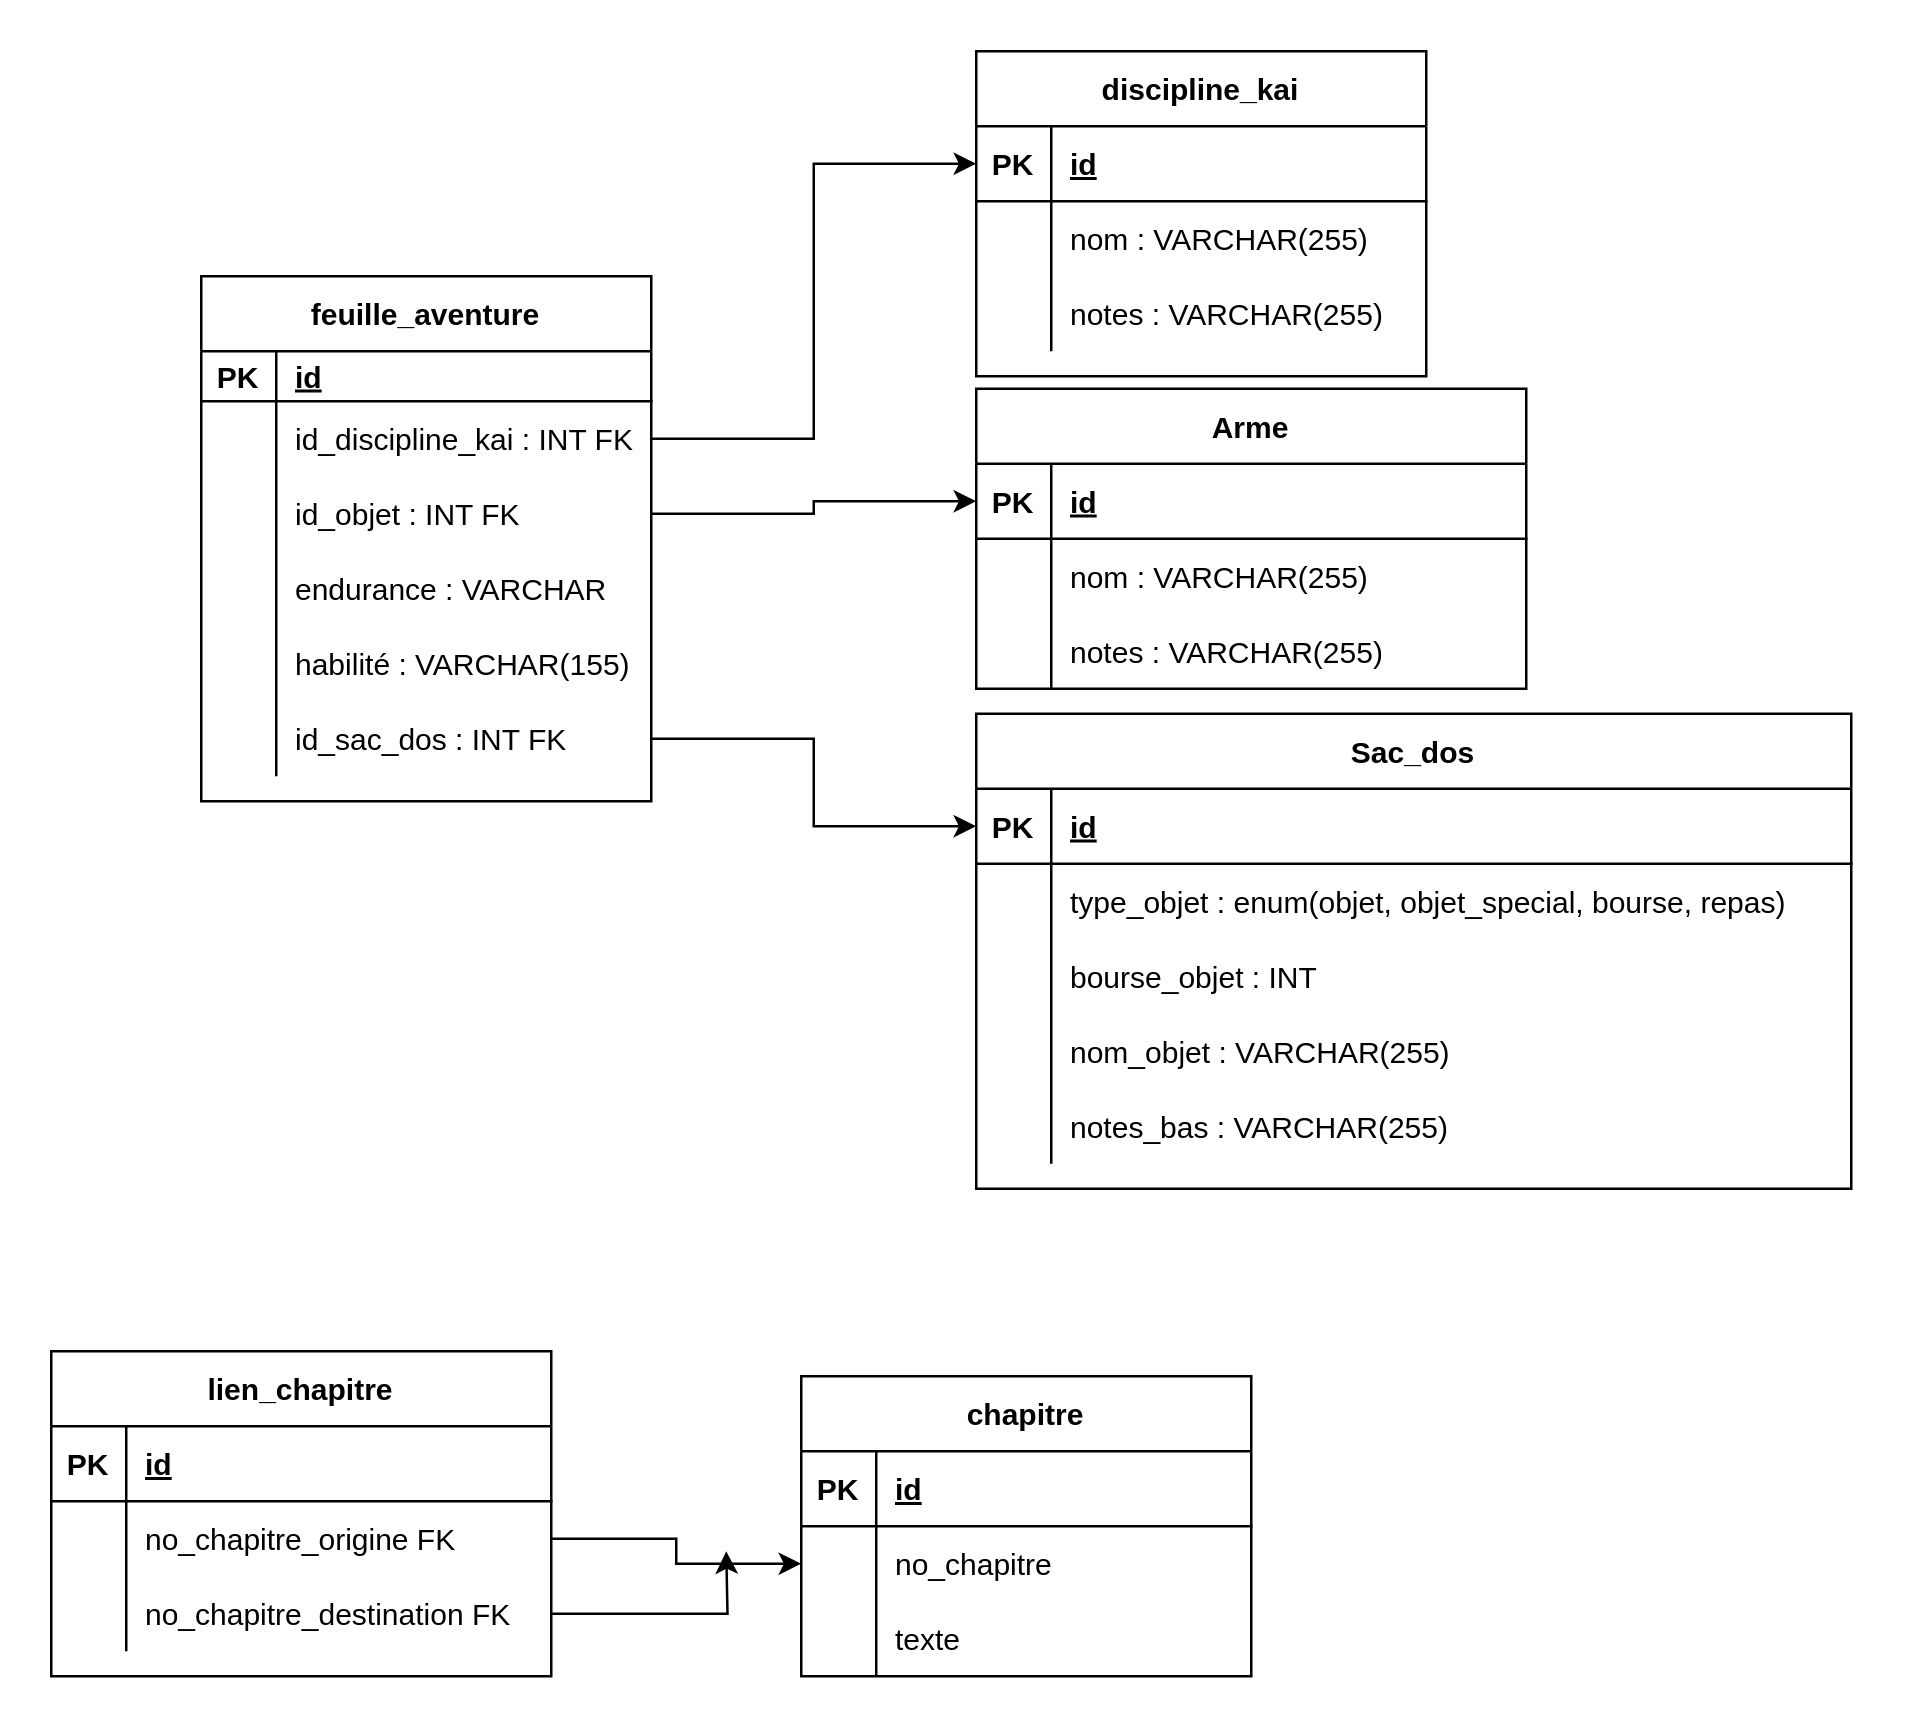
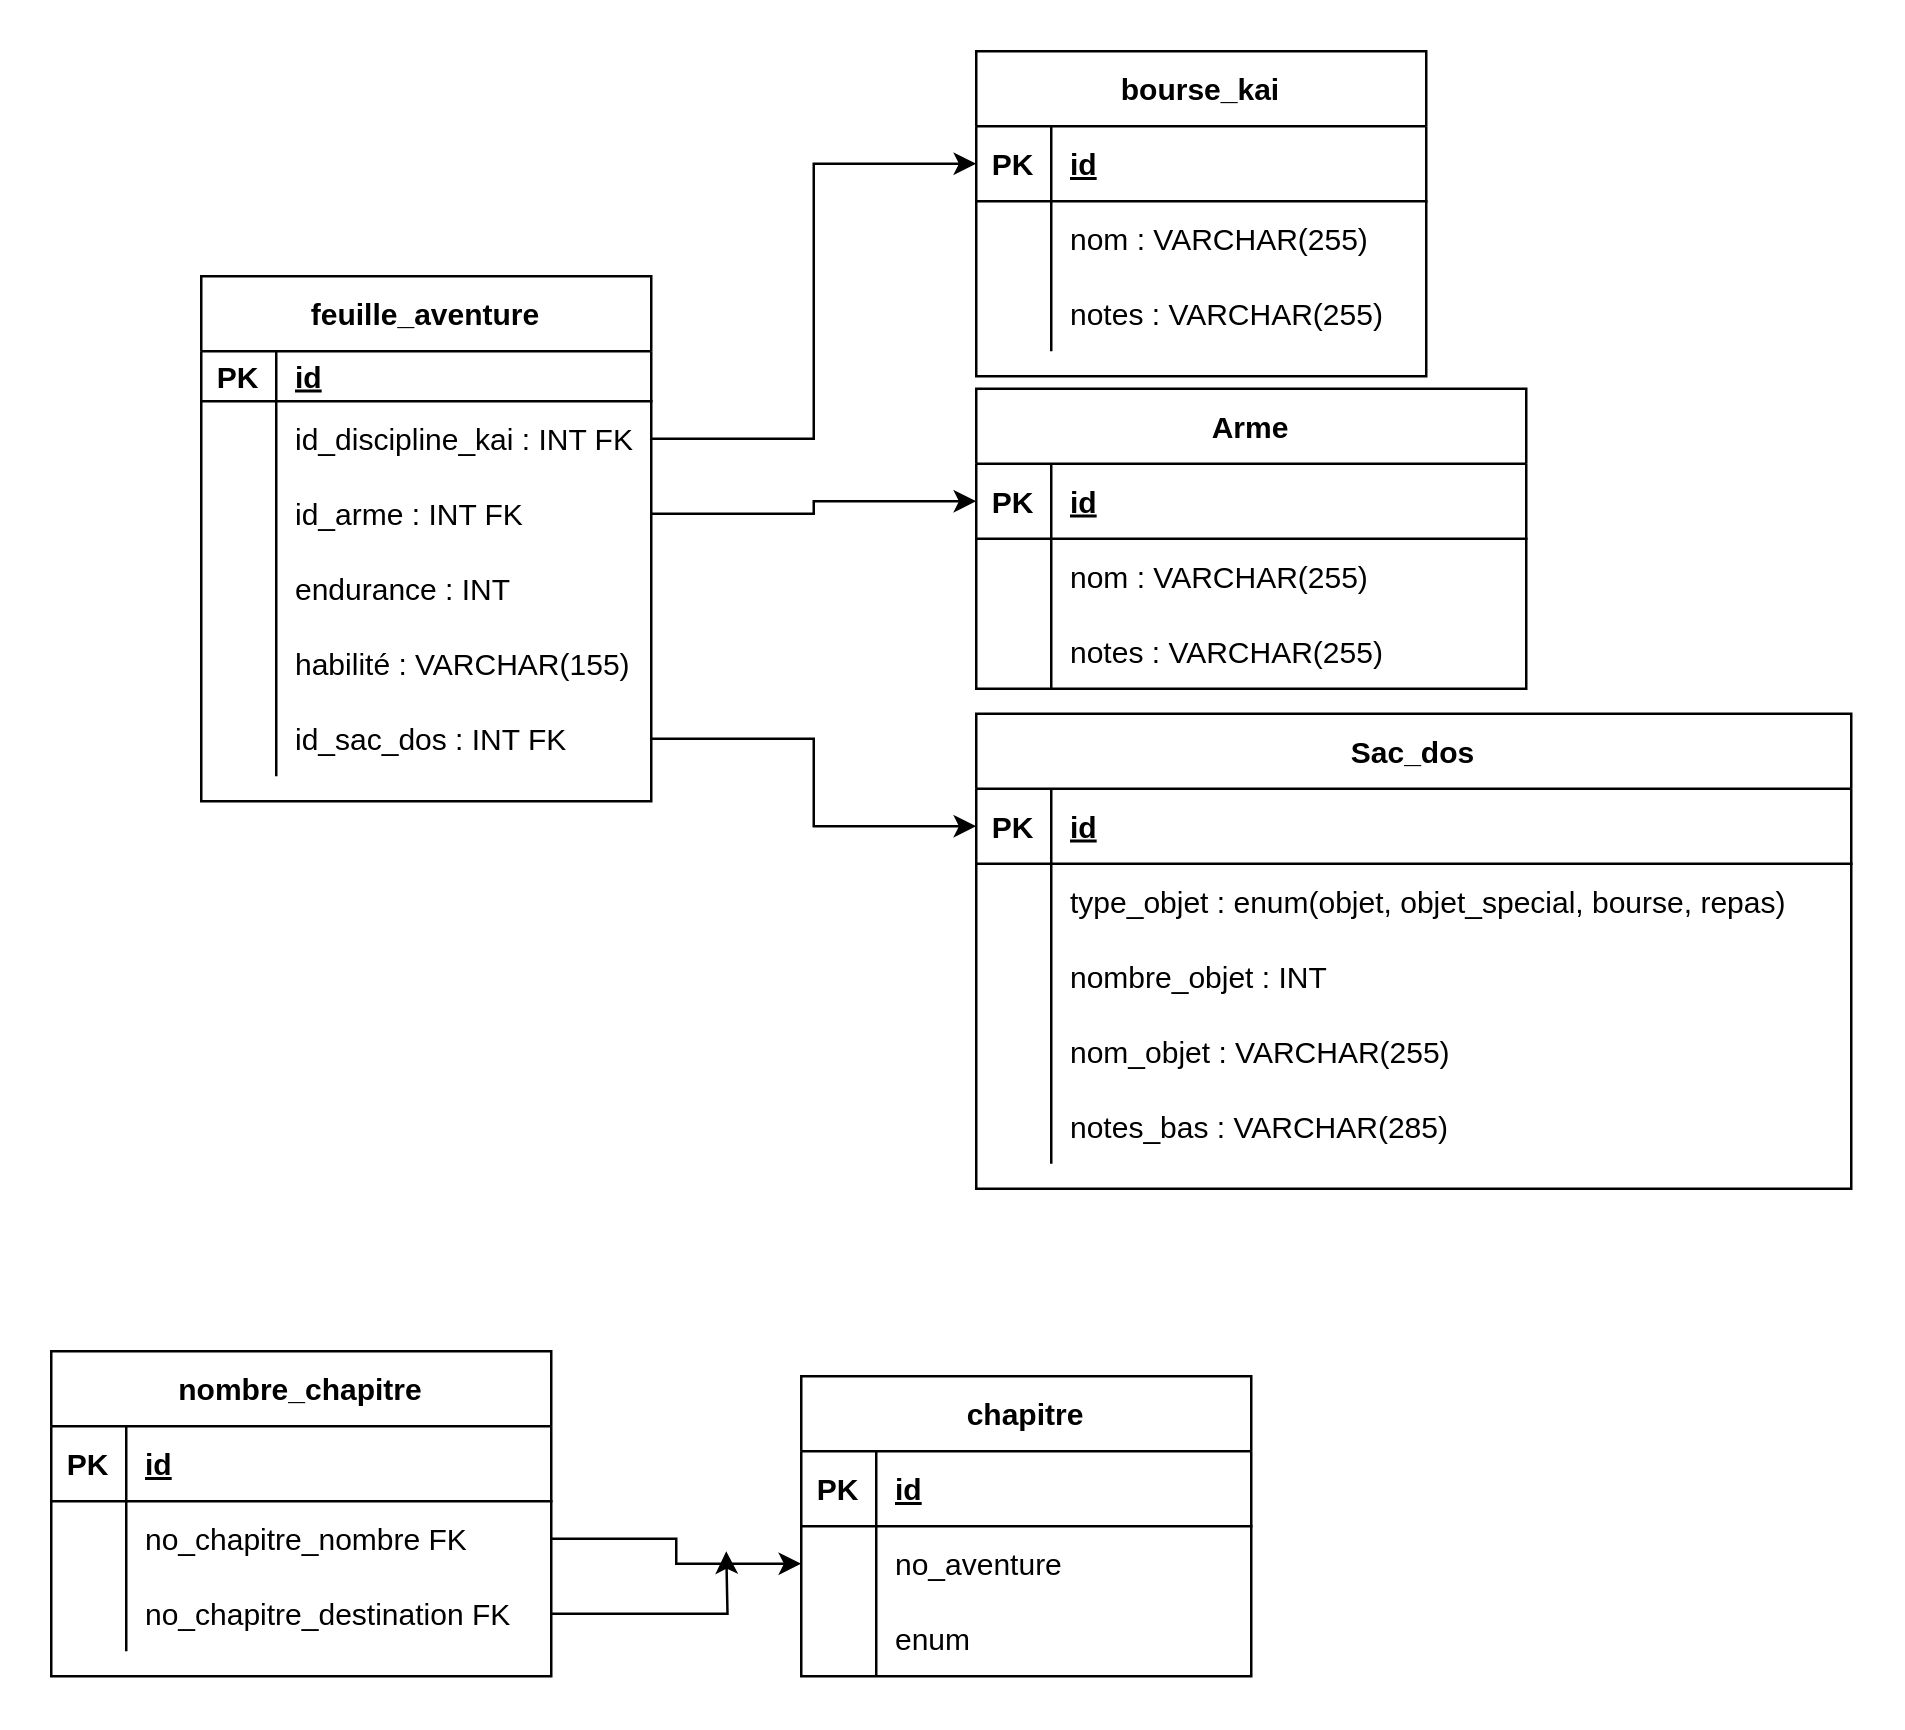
node "discipline_kai": label "discipline_kai" -> "bourse_kai"
node "id_objet : INT FK": label "id_objet : INT FK" -> "id_arme : INT FK"
node "endurance : VARCHAR": label "endurance : VARCHAR" -> "endurance : INT"
node "bourse_objet : INT": label "bourse_objet : INT" -> "nombre_objet : INT"
node "notes_bas : VARCHAR(255)": label "notes_bas : VARCHAR(255)" -> "notes_bas : VARCHAR(285)"
node "lien_chapitre": label "lien_chapitre" -> "nombre_chapitre"
node "no_chapitre_origine FK": label "no_chapitre_origine FK" -> "no_chapitre_nombre FK"
node "no_chapitre": label "no_chapitre" -> "no_aventure"
node "texte": label "texte" -> "enum"
